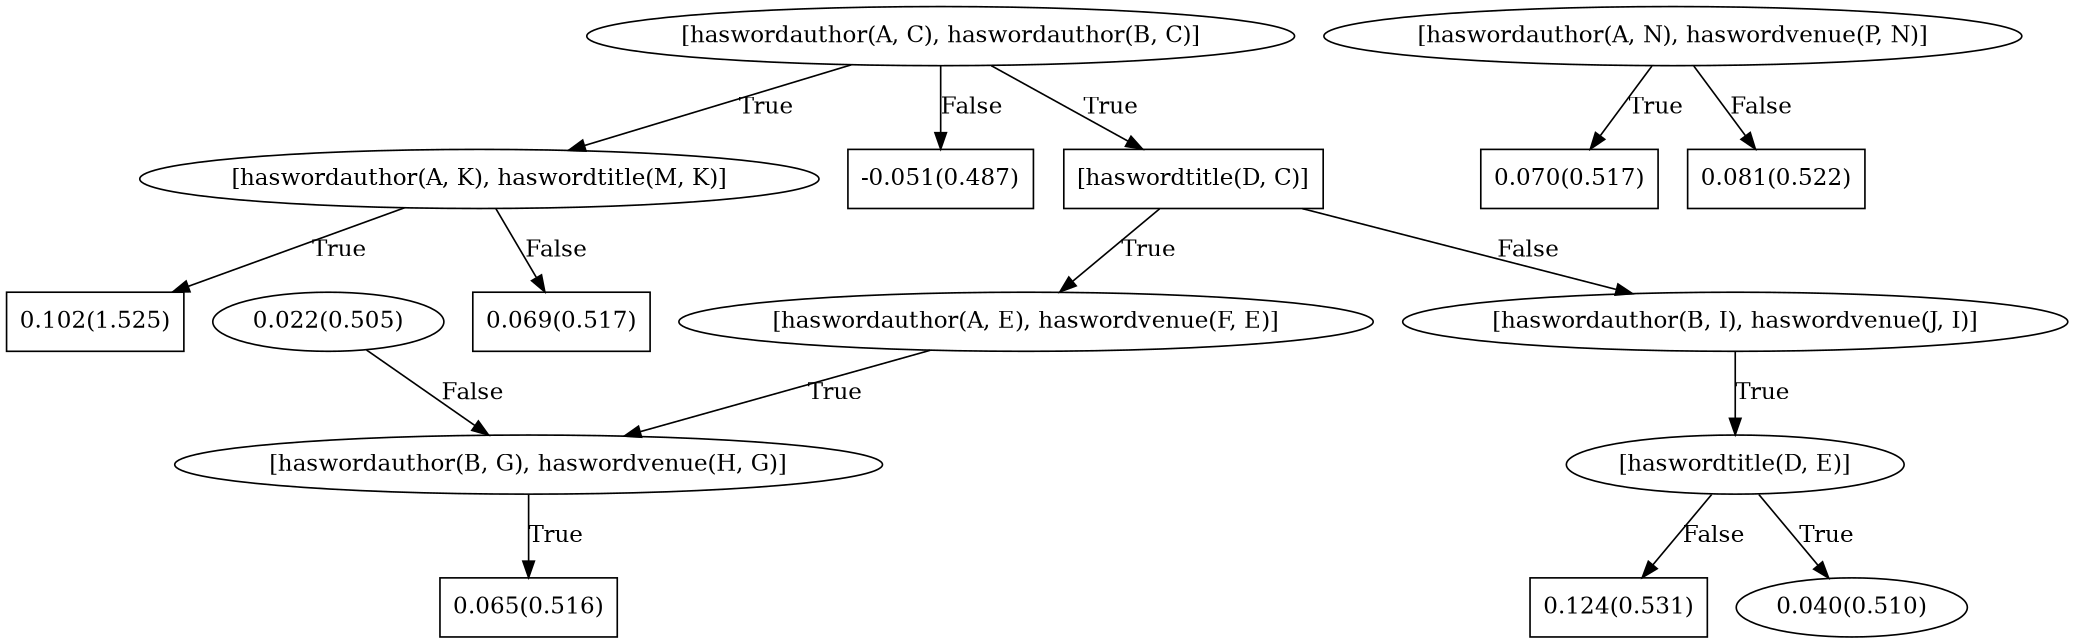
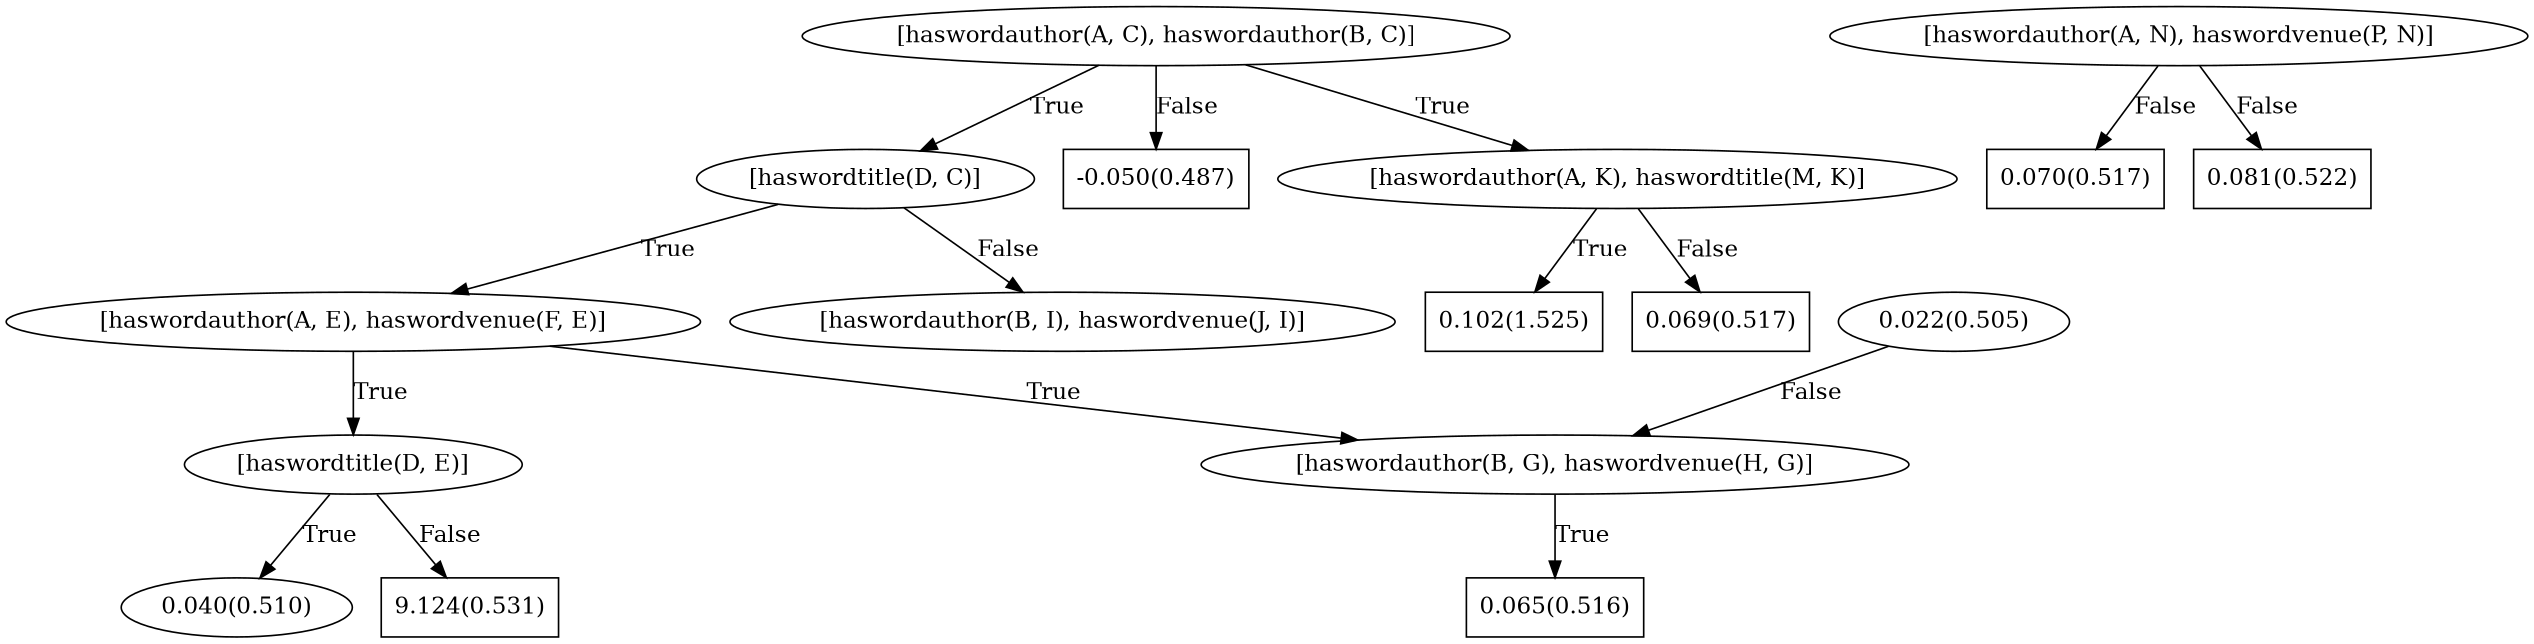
edge "[haswordauthor(A, N), haswordvenue(P, N)]" -> "0.070(0.517)": label "True" -> "False"
node "-0.051(0.487)": label "-0.051(0.487)" -> "-0.050(0.487)"
node "[haswordtitle(D, C)]": shape box -> ellipse
edge "[haswordauthor(B, I), haswordvenue(J, I)]" -> "[haswordtitle(D, E)]": now "[haswordauthor(A, E), haswordvenue(F, E)]" -> "[haswordtitle(D, E)]"
node "0.124(0.531)": label "0.124(0.531)" -> "9.124(0.531)"
